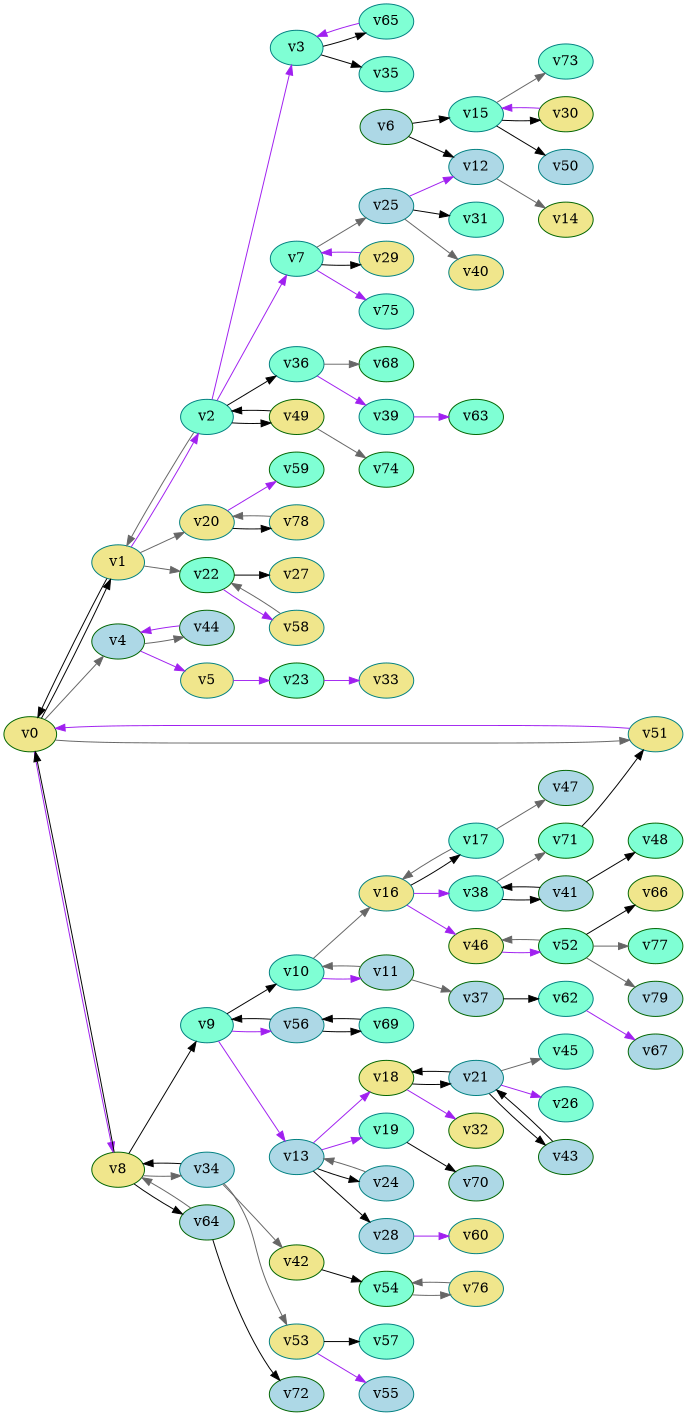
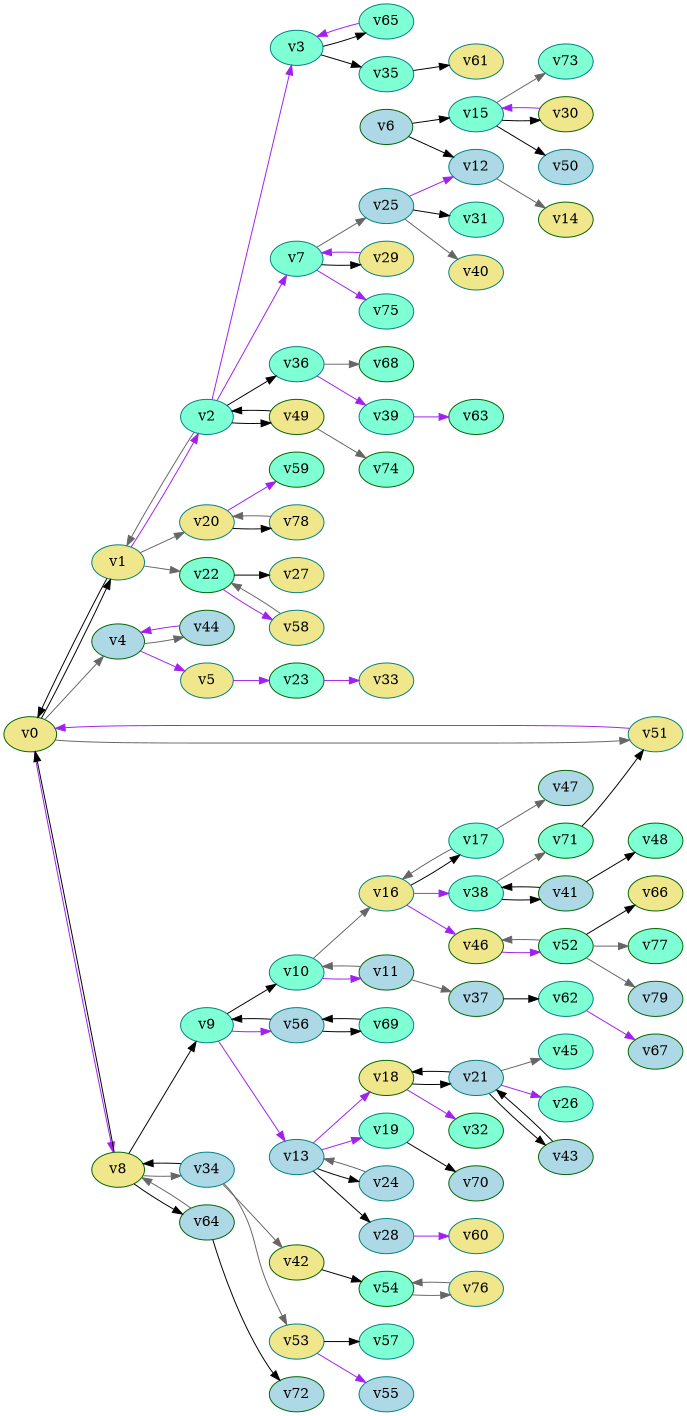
node "v61": added
node "v32": fillcolor khaki -> aquamarine
